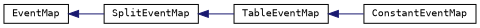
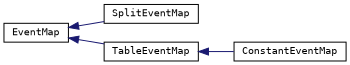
edge "TableEventMap" -> "SplitEventMap": now "TableEventMap" -> "EventMap"
